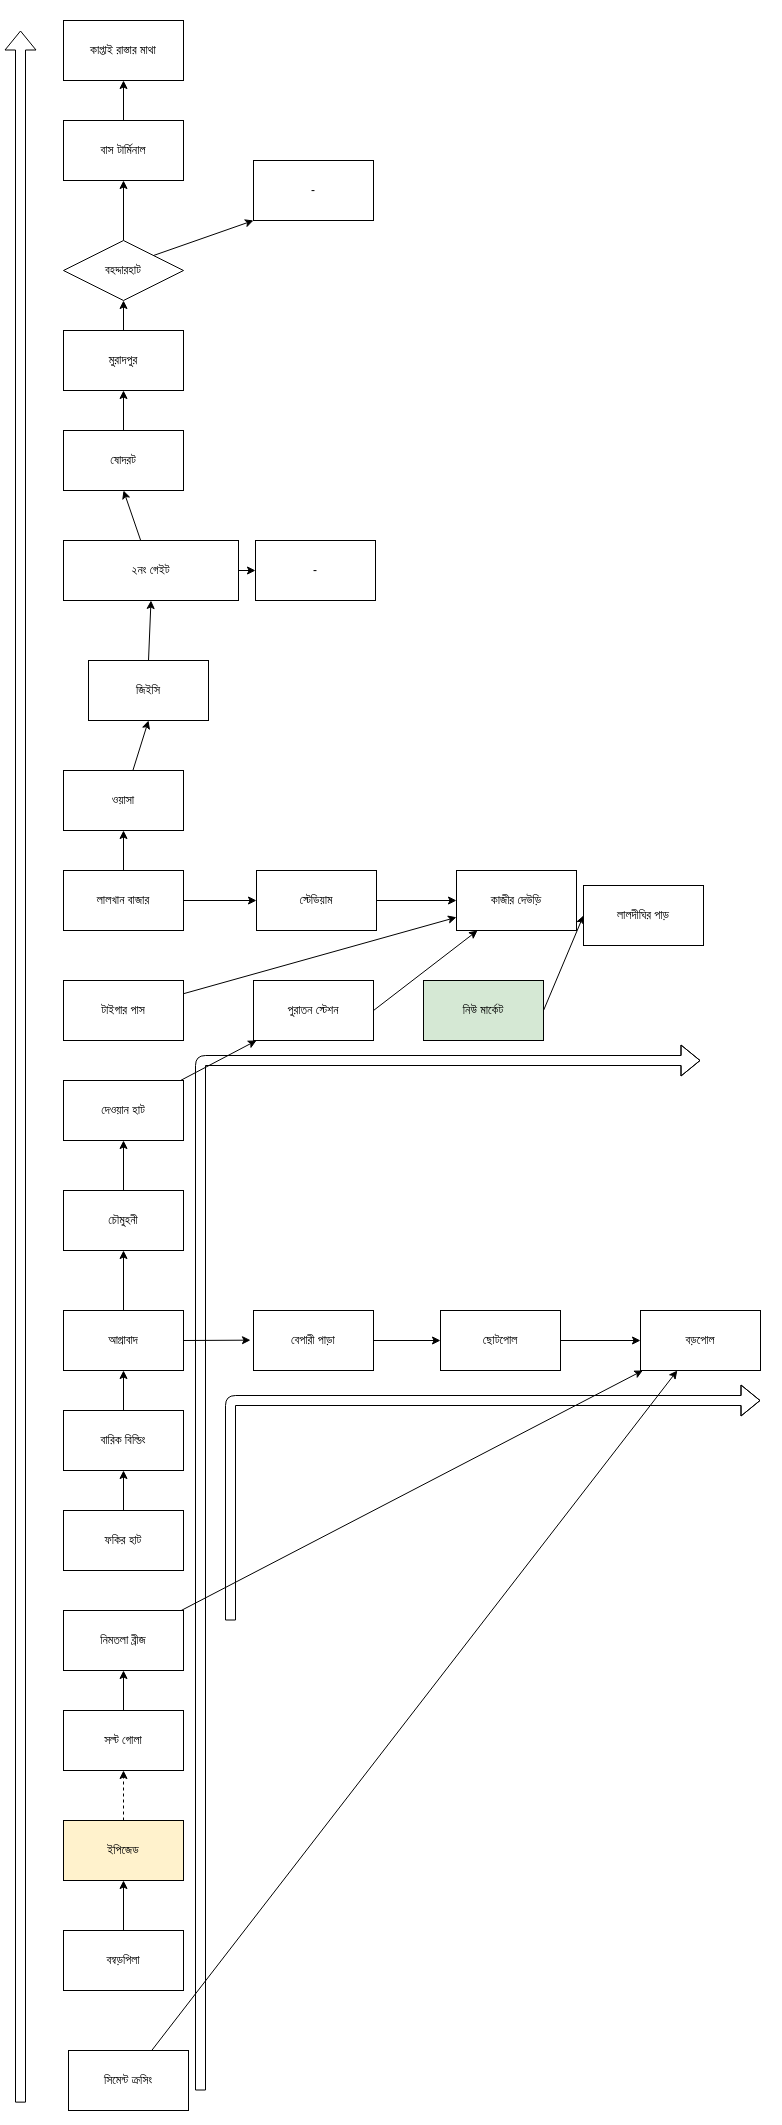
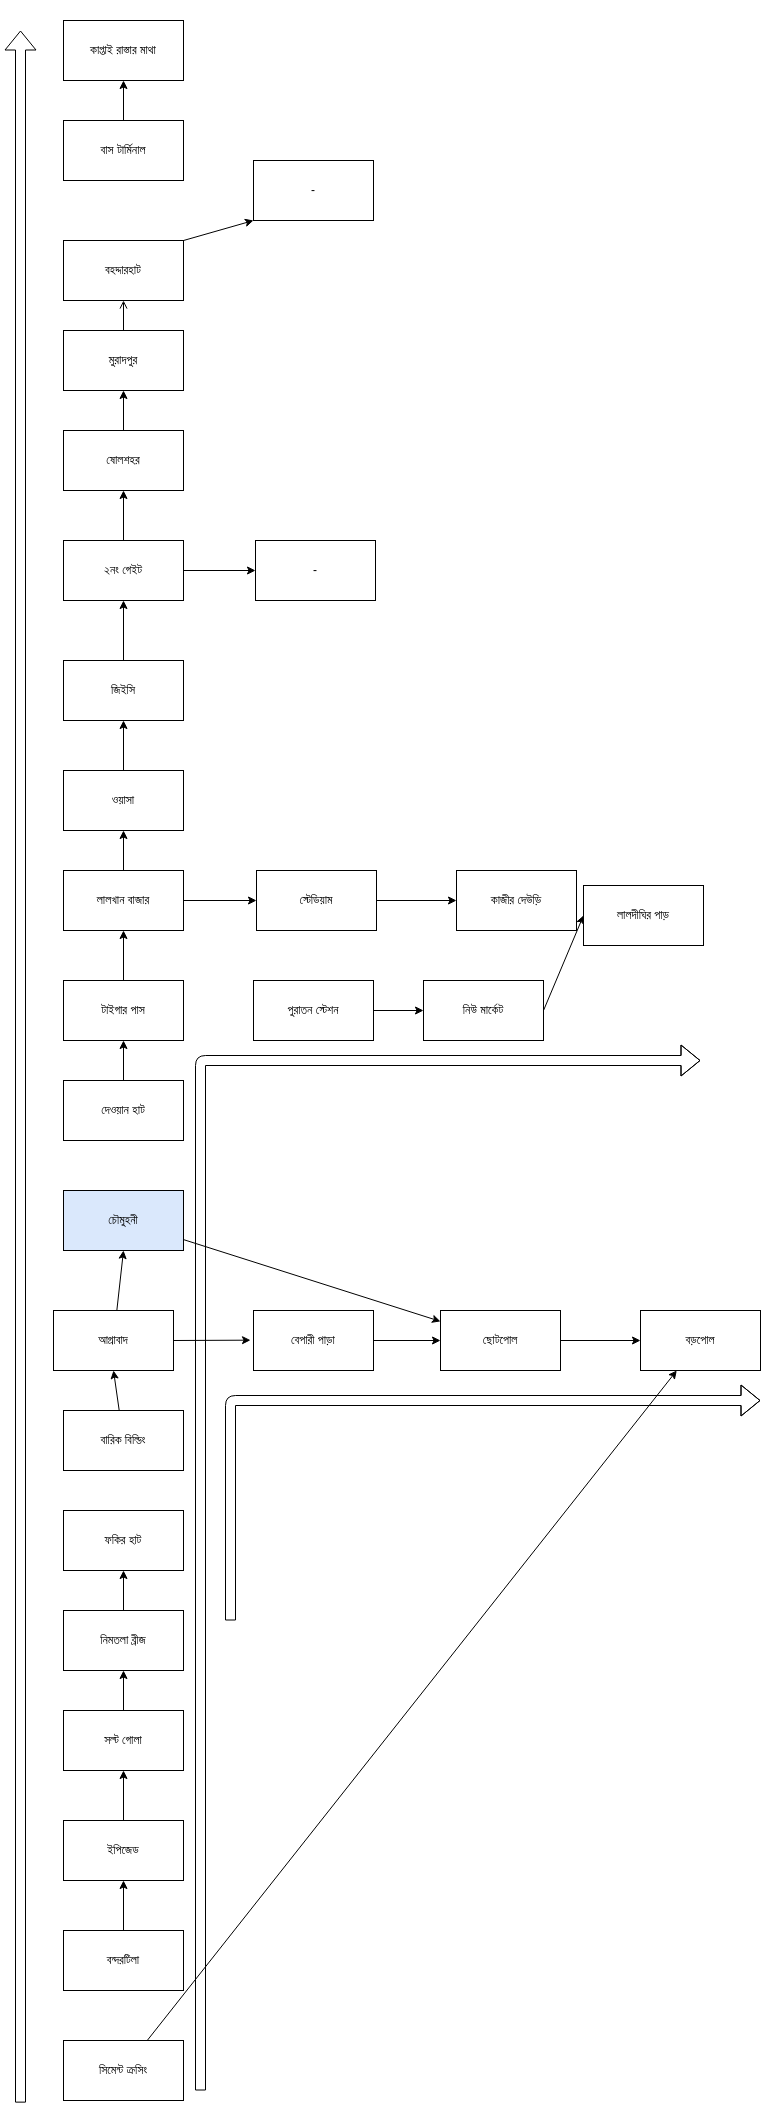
edge "বহদ্দারহাট" -> "বাস টার্মিনাল": removed
node "বহদ্দারহাট": shape diamond -> rectangle
edge "মুরাদপুর" -> "বহদ্দারহাট": arrowhead classic -> open
node "ষোদরট": label "ষোদরট" -> "ষোলশহর"
node "২নং গেইট": size 175x60 -> 120x60
node "জিইসি": moved (149, 691) -> (124, 691)
edge "টাইগার পাস" -> "কাজীর দেউড়ি": now "টাইগার পাস" -> "লালখান বাজার"
edge "পুরাতন স্টেশন" -> "কাজীর দেউড়ি": now "পুরাতন স্টেশন" -> "নিউ মার্কেট"
node "নিউ মার্কেট": fillcolor #d5e8d4 -> #ffffff
edge "দেওয়ান হাট" -> "পুরাতন স্টেশন": now "দেওয়ান হাট" -> "টাইগার পাস"
edge "চৌমুহনী" -> "দেওয়ান হাট": now "চৌমুহনী" -> "ছোটপোল"
node "চৌমুহনী": fillcolor #ffffff -> #dae8fc
node "আগ্রাবাদ": moved (124, 1341) -> (114, 1341)
edge "নিমতলা ব্রীজ" -> "বড়পোল": now "নিমতলা ব্রীজ" -> "ফকির হাট"
edge "ফকির হাট" -> "বারিক বিল্ডিং": removed
edge "ইপিজেড" -> "সল্ট গোলা": style dashed -> solid
node "ইপিজেড": fillcolor #fff2cc -> #ffffff
node "বন্বড়পিলা": label "বন্বড়পিলা" -> "বন্দরটিলা"
node "সিমেন্ট ক্রসিং": moved (129, 2081) -> (124, 2071)
